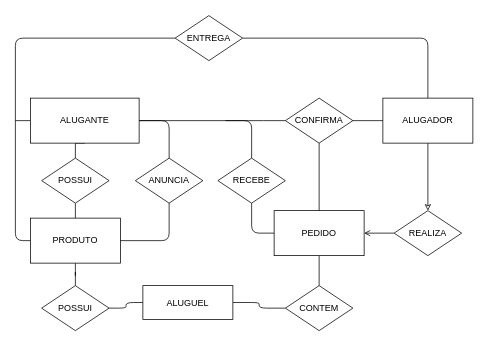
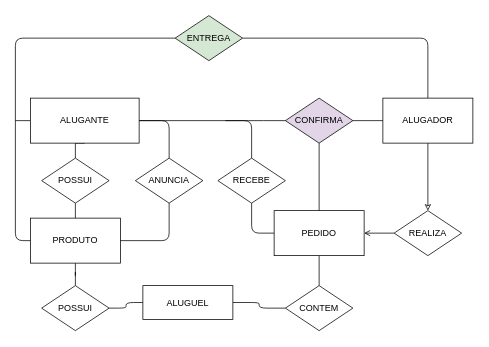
node "ENTREGA": fillcolor #ffffff -> #d5e8d4
node "CONFIRMA": fillcolor #ffffff -> #e1d5e7
